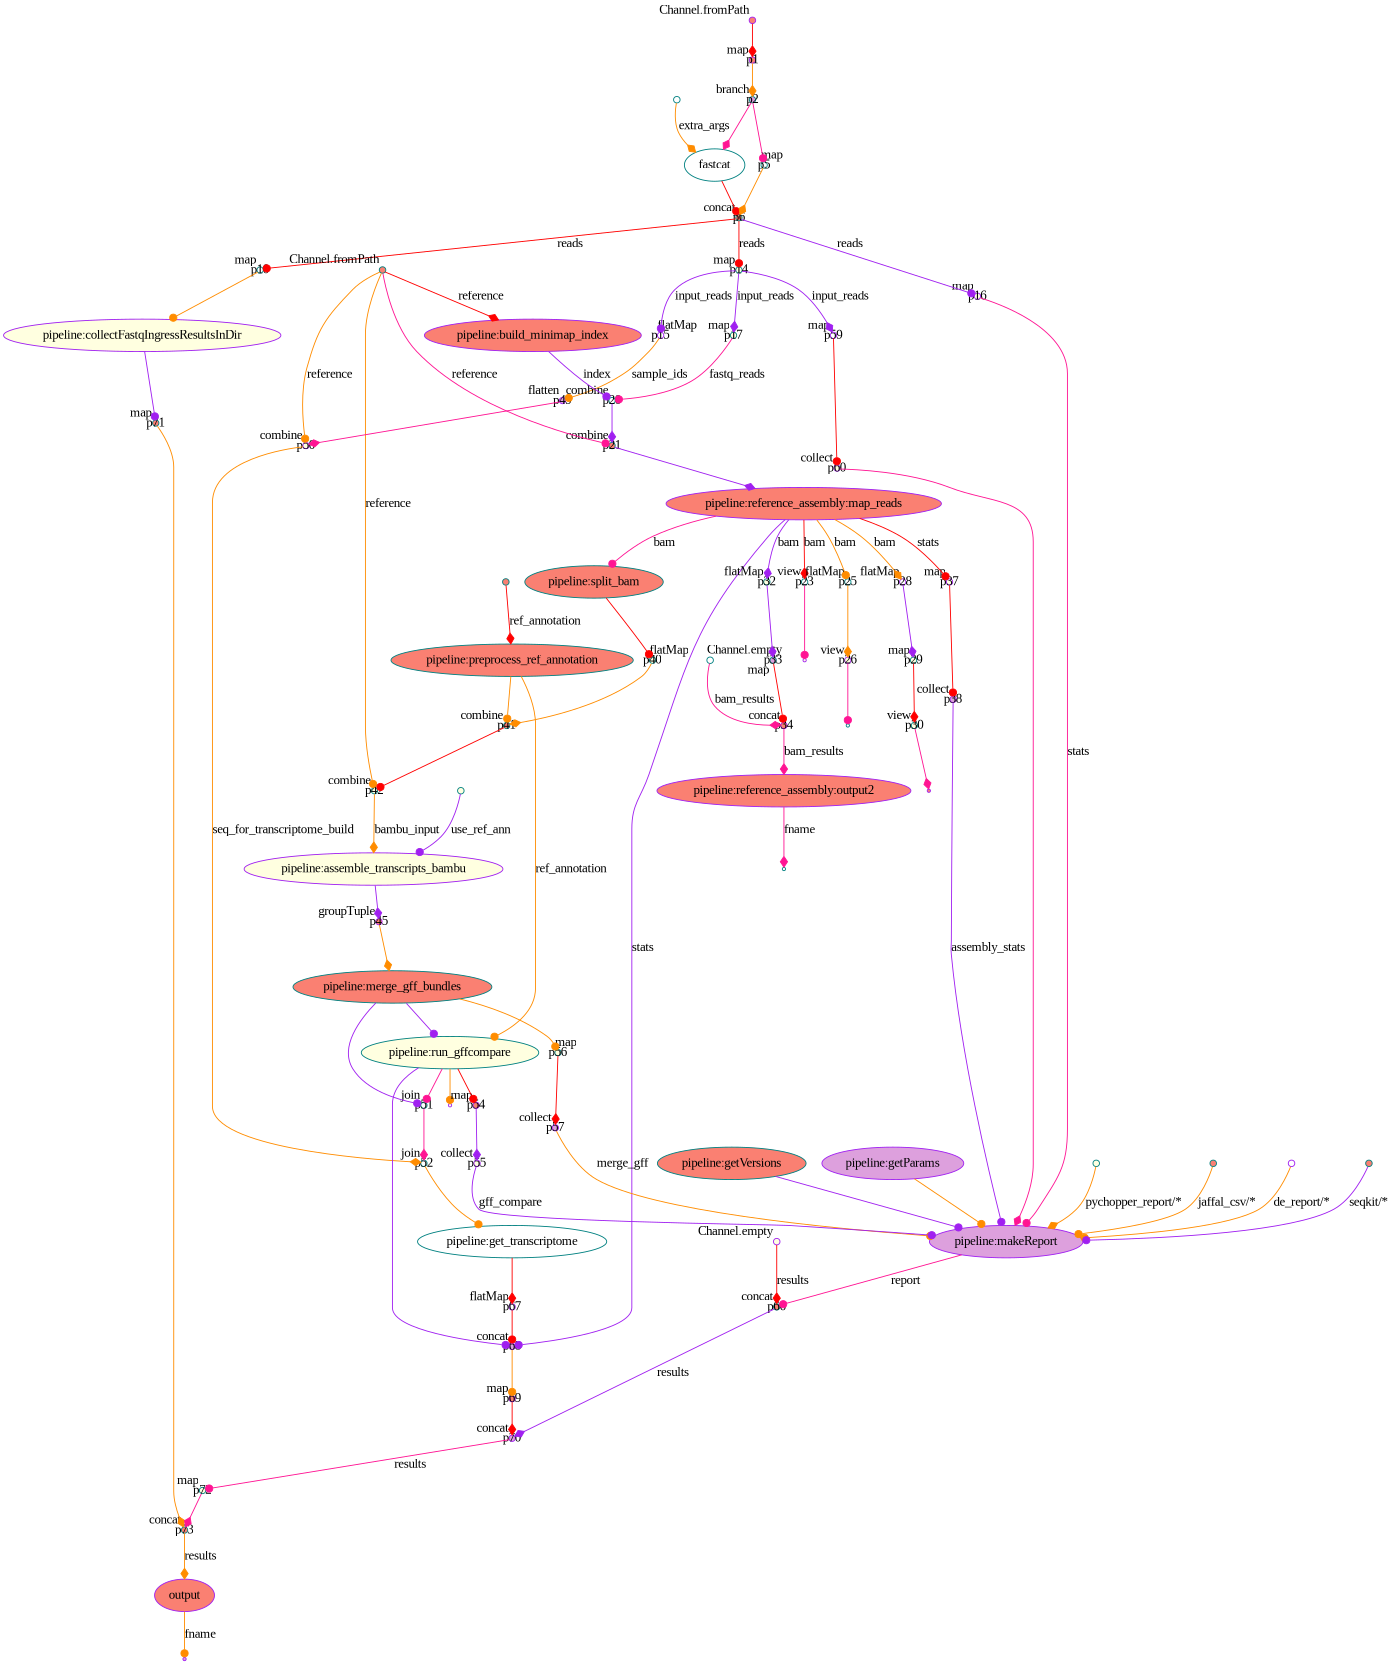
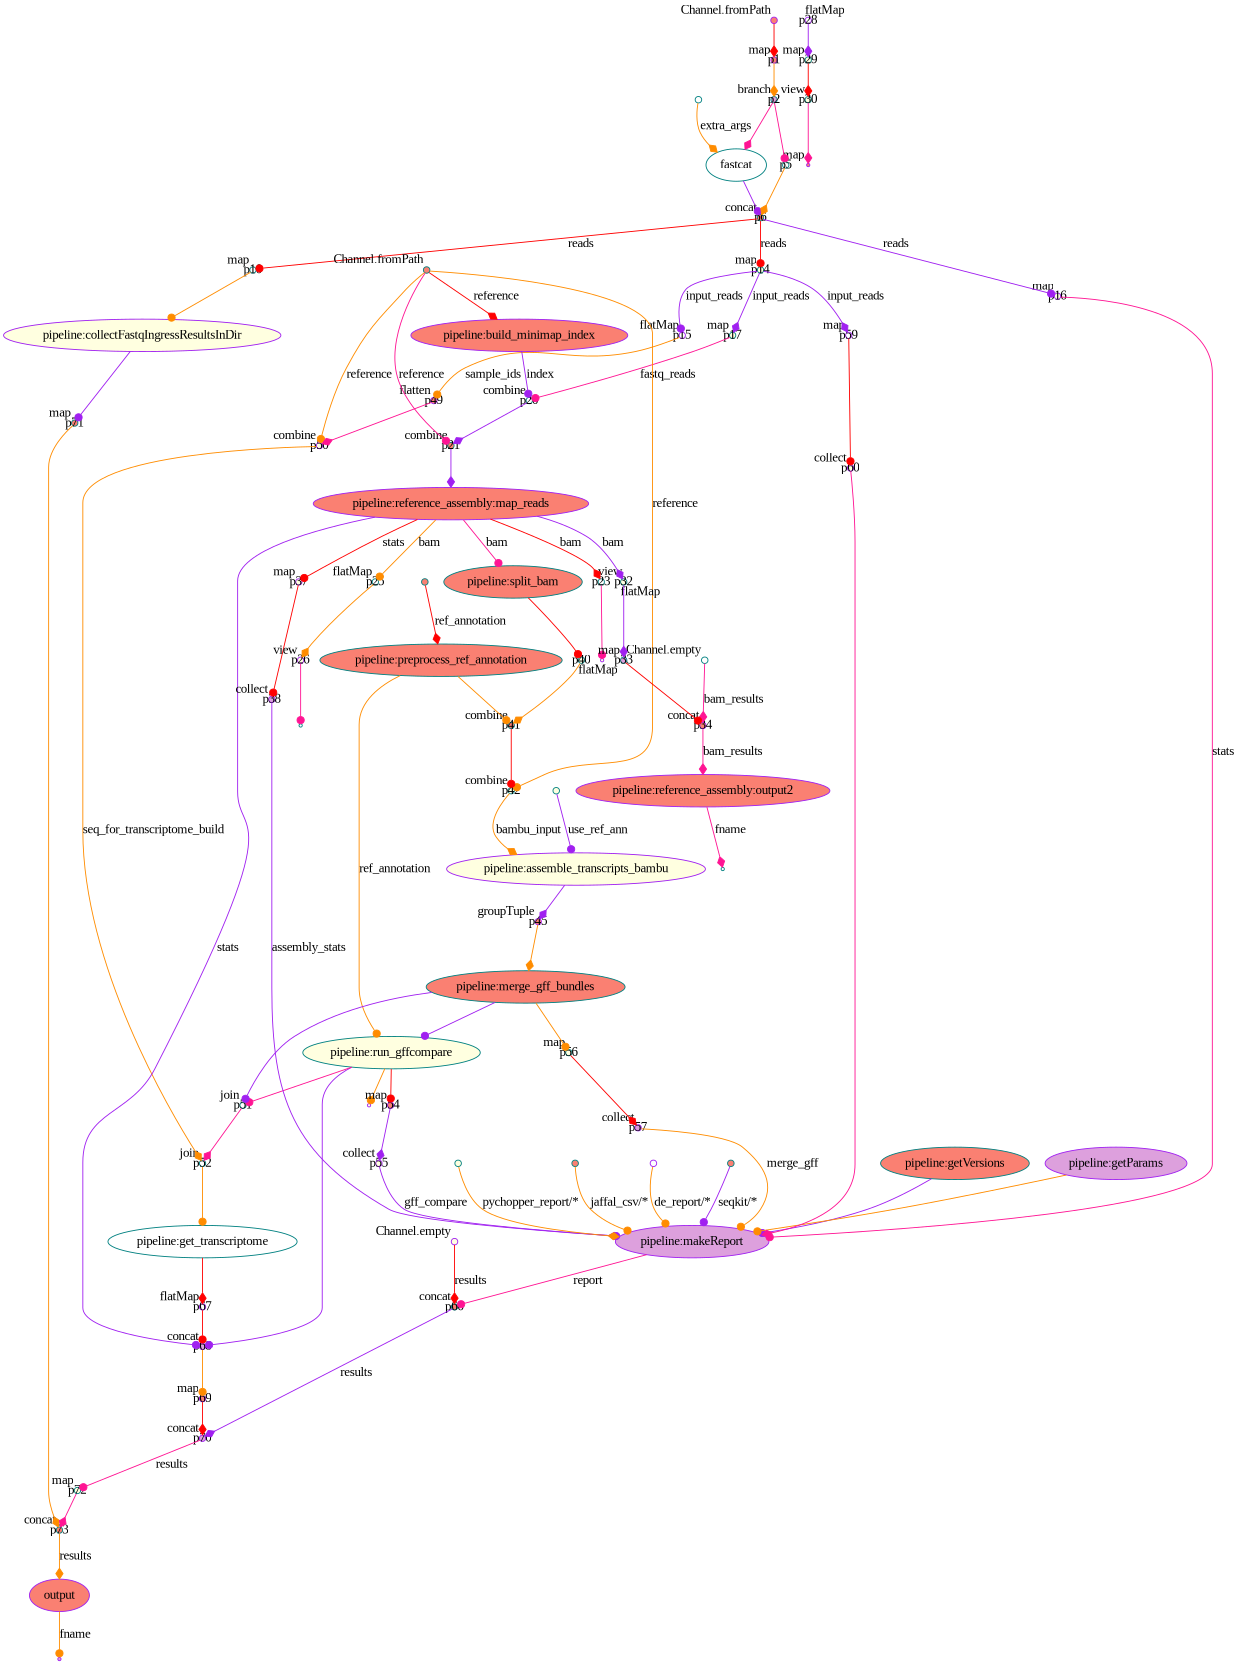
edge "fastcat" -> "p6 concat": color red -> purple
node "p49 flatten": fillcolor plum -> salmon
edge "pipeline:reference_assembly:map_reads" -> "p28 flatMap": removed, label "bam"
edge "p38 collect" -> "pipeline:makeReport": arrowhead dot -> diamond
